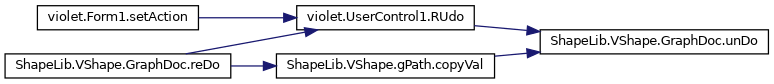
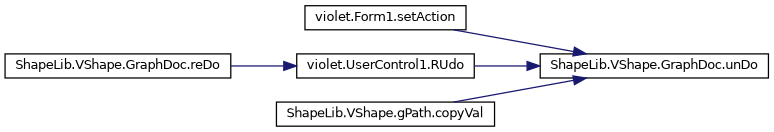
edge "violet.Form1.setAction" -> "violet.UserControl1.RUdo": now "violet.Form1.setAction" -> "ShapeLib.VShape.GraphDoc.unDo"
edge "ShapeLib.VShape.GraphDoc.reDo" -> "ShapeLib.VShape.gPath.copyVal": removed
